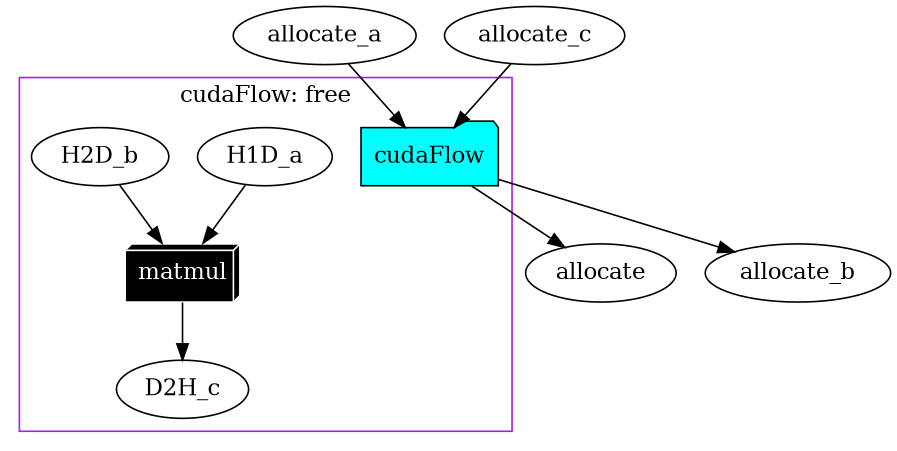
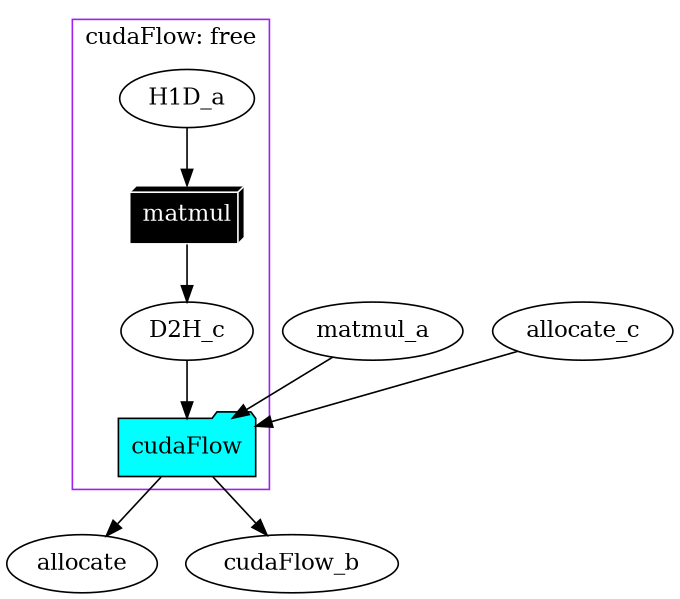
node "allocate_a": label "allocate_a" -> "matmul_a"
node "H2D_b": removed
node "allocate_b": label "allocate_b" -> "cudaFlow_b"
edge "D2H_c" -> "cudaFlow": added
